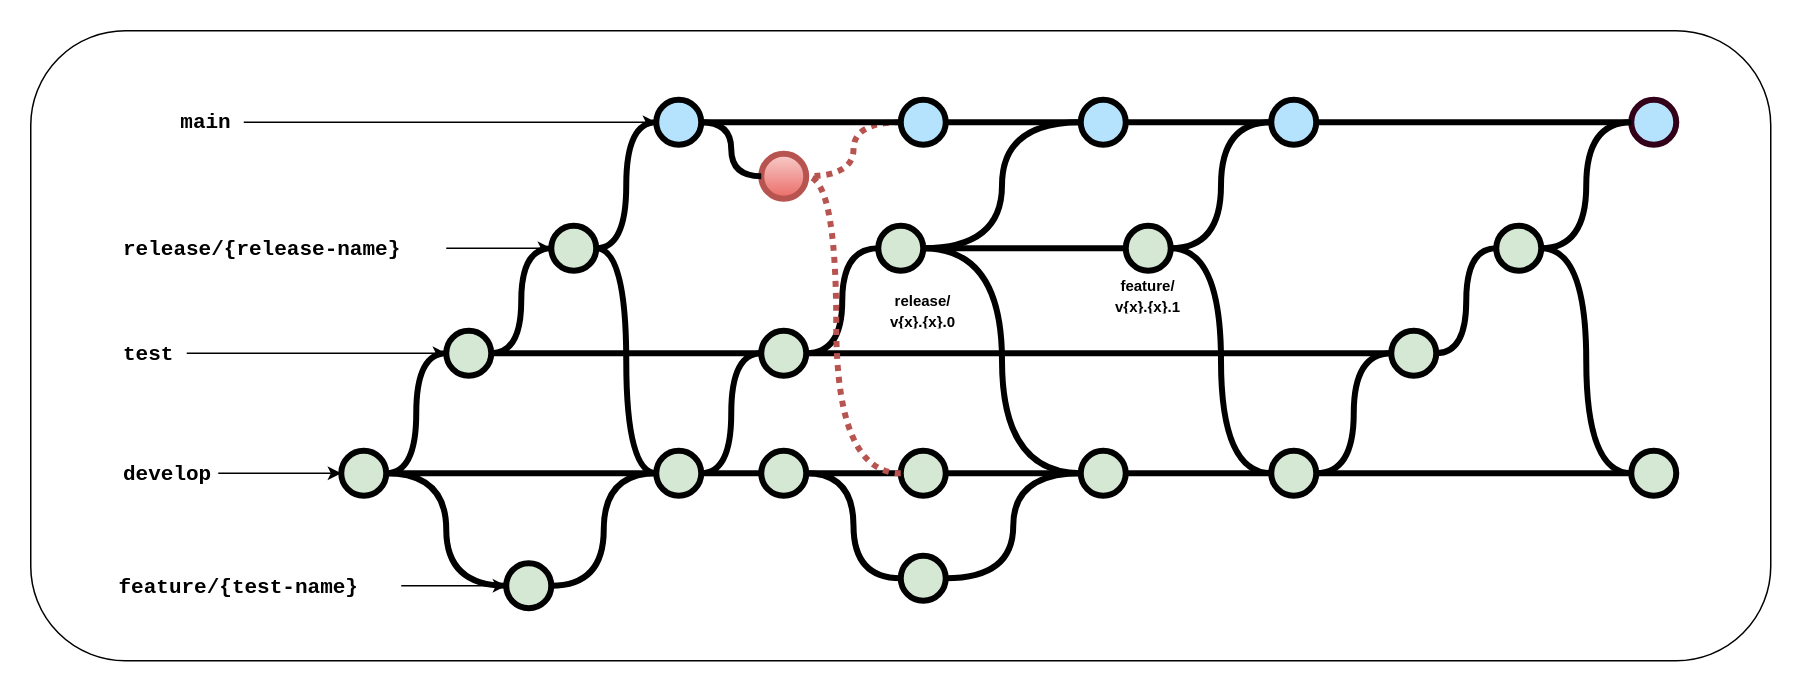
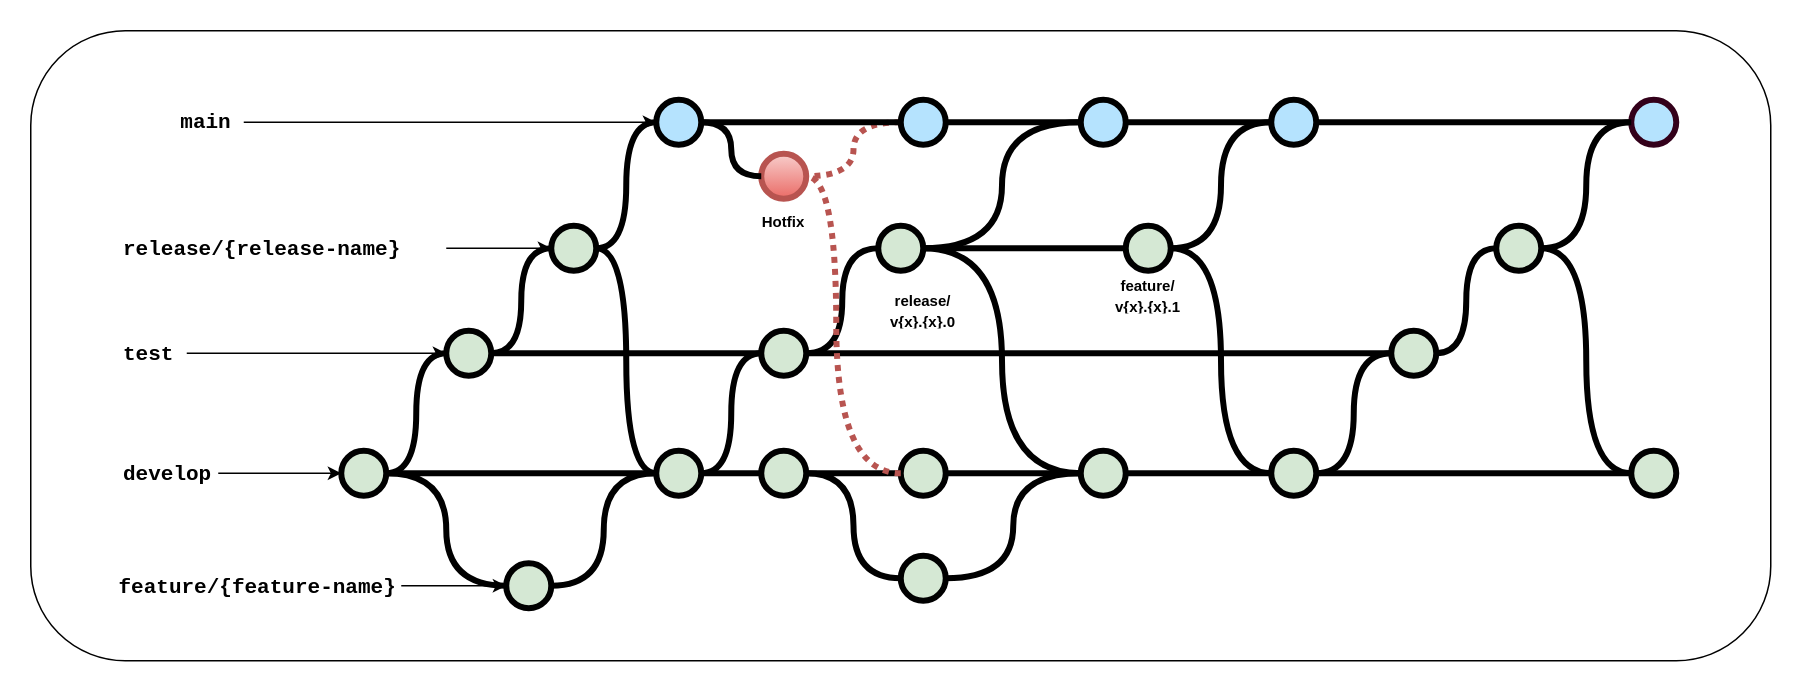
node "Hotfix": added
node "feature/{test-name}": label "feature/{test-name}" -> "feature/{feature-name}"
